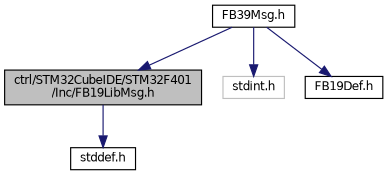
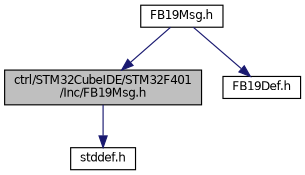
node "FB39Msg.h": label "FB39Msg.h" -> "FB19Msg.h"
node "ctrl/STM32CubeIDE/STM32F401 /Inc/FB19LibMsg.h": label "ctrl/STM32CubeIDE/STM32F401 /Inc/FB19LibMsg.h" -> "ctrl/STM32CubeIDE/STM32F401 /Inc/FB19Msg.h"
node "stdint.h": removed
